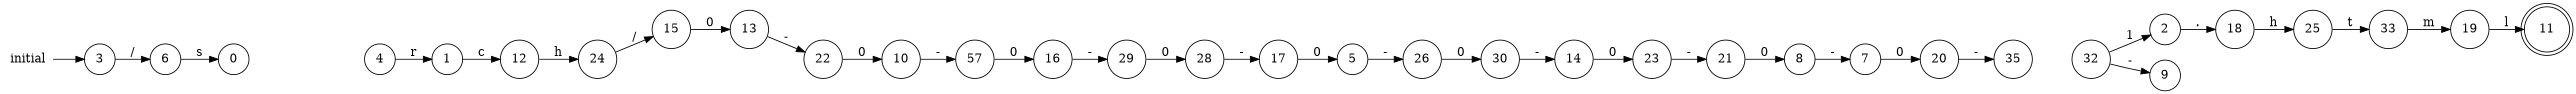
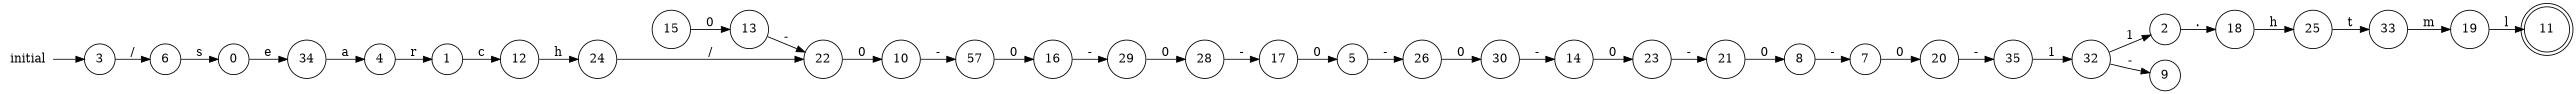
edge "24" -> "15": now "24" -> "22"
node "34": added
edge "35" -> "32": added, label "1"
